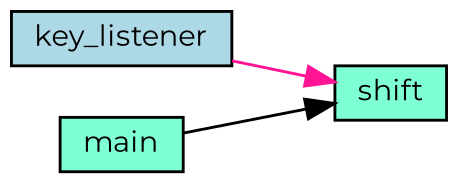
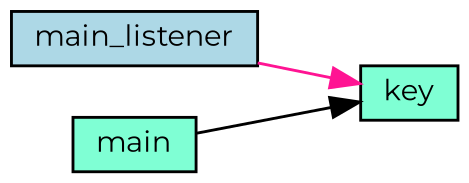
node "key_listener": label "key_listener" -> "main_listener"
node "shift": label "shift" -> "key"
